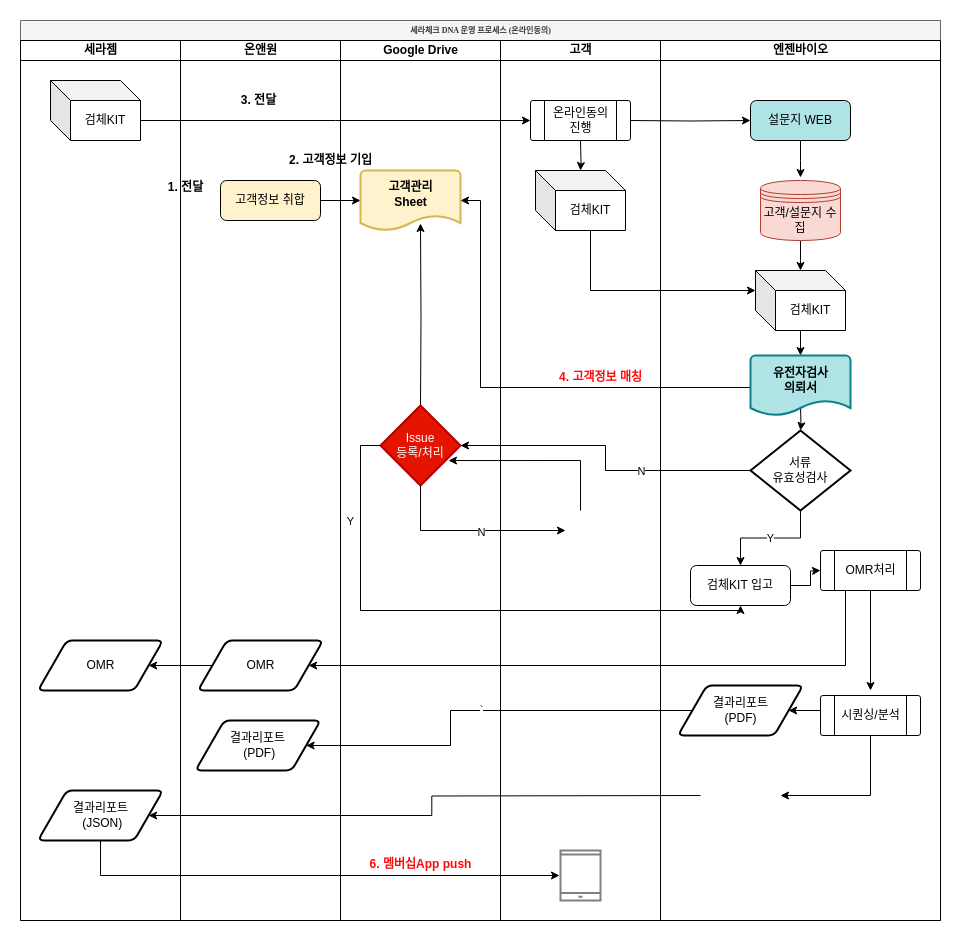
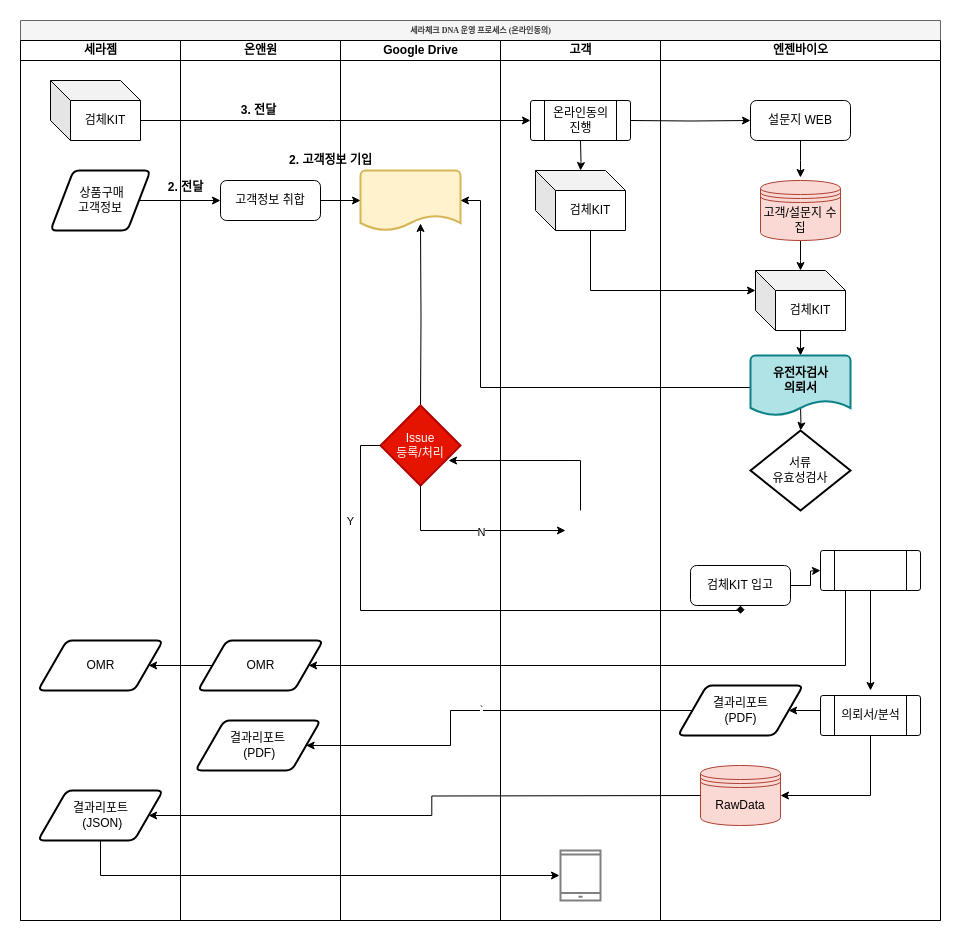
node "3. 전달": moved (258, 101) -> (258, 111)
node "설문지 WEB": fillcolor #b0e3e6 -> #ffffff
node "1. 전달": label "1. 전달" -> "2. 전달"
node "고객관리 Sheet": removed
node "상품구매 고객정보": added
edge "상품구매 고객정보" -> "고객정보 취합": added
node "고객정보 취합": fillcolor #fff2cc -> #ffffff
node "4. 고객정보 매칭": removed
edge "서류 유효성검사" -> "Issue 등록/처리": removed, label "N"
edge "서류 유효성검사" -> "검체KIT 입고": removed, label "Y"
node "OMR처리": removed
edge "Issue 등록/처리" -> "검체KIT 입고": arrowhead classic -> diamond
node "시퀀싱/분석": label "시퀀싱/분석" -> "의뢰서/분석"
node "RawData": added
node "6. 멤버십App push": removed
